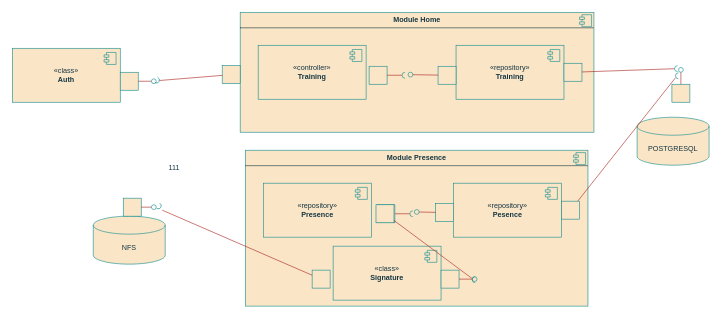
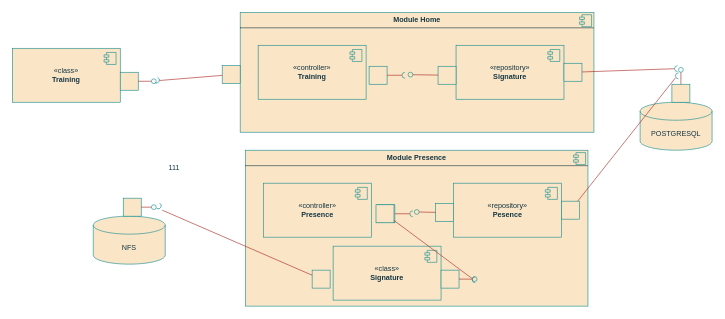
node "«repository» Training": label "«repository» Training" -> "«repository» Signature"
node "«class» Auth": label "«class» Auth" -> "«class» Training"
node "POSTGRESQL": moved (674, 141) -> (677, 126)
node "«repository» Presence": label "«repository» Presence" -> "«controller» Presence"
